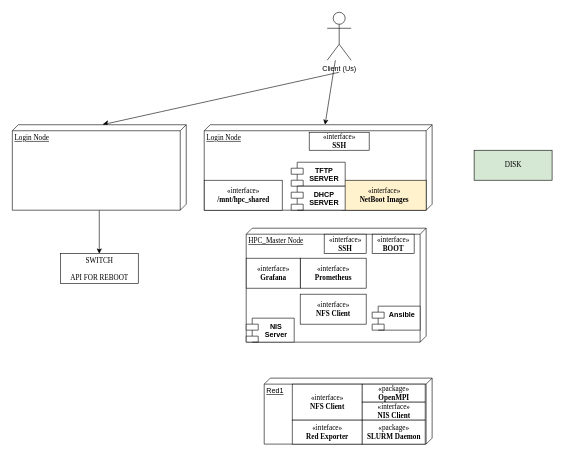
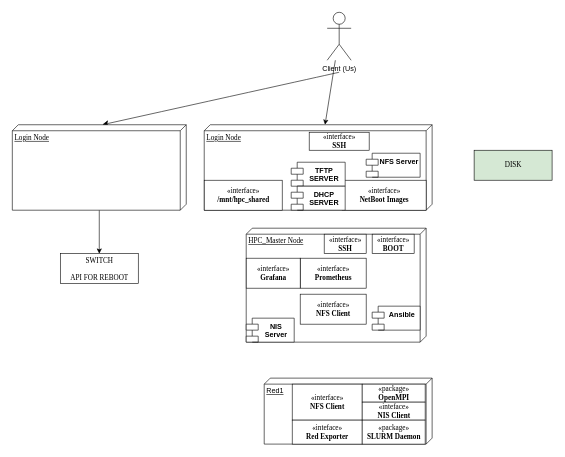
node "NFS Server": added
node "«interface» NetBoot Images": fillcolor #fff2cc -> #ffffff
node "«interface» NIS Client": label "«interface» NIS Client" -> "«inteface» NIS Client"
